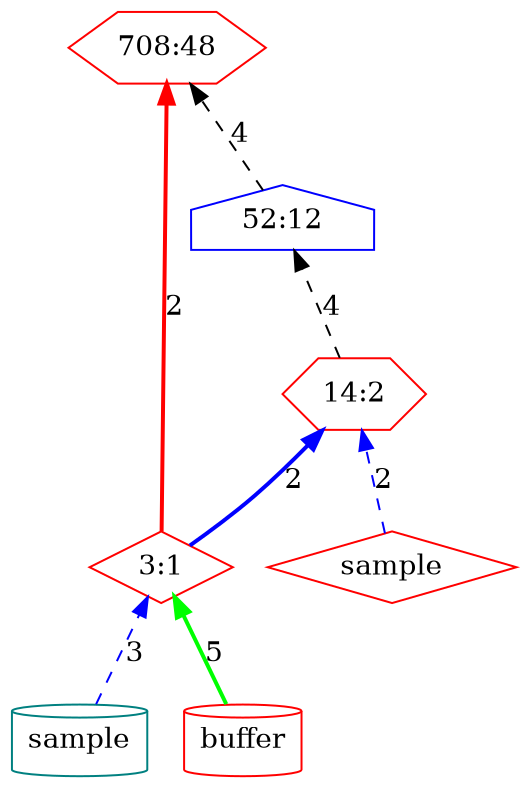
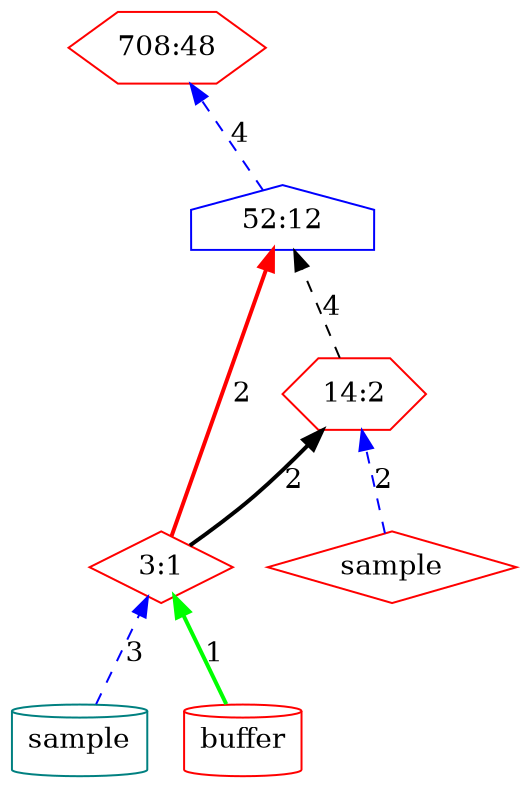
edge "52:12" -> "708:48": color black -> blue
edge "3:1" -> "708:48": now "3:1" -> "52:12"
edge "3:1" -> "14:2": color blue -> black
edge "buffer" -> "3:1": label "5" -> "1"
